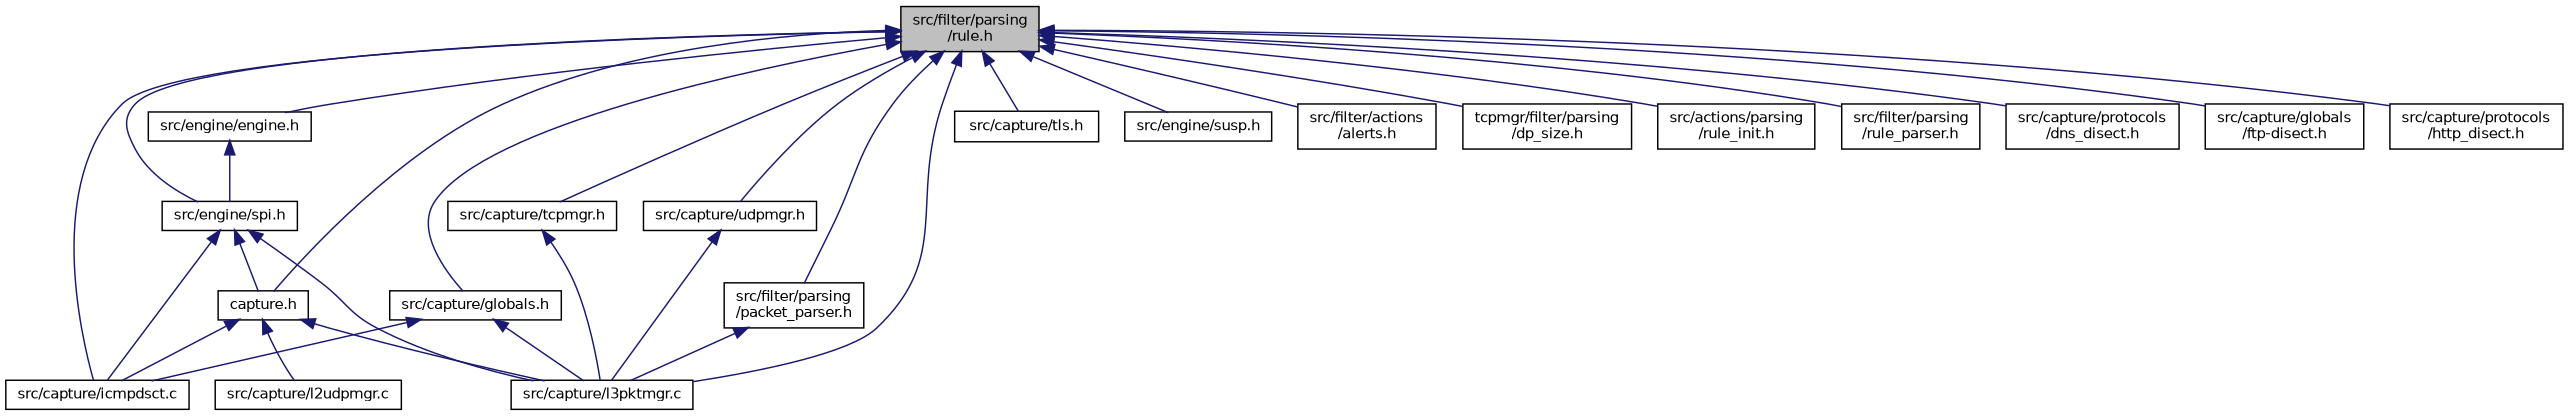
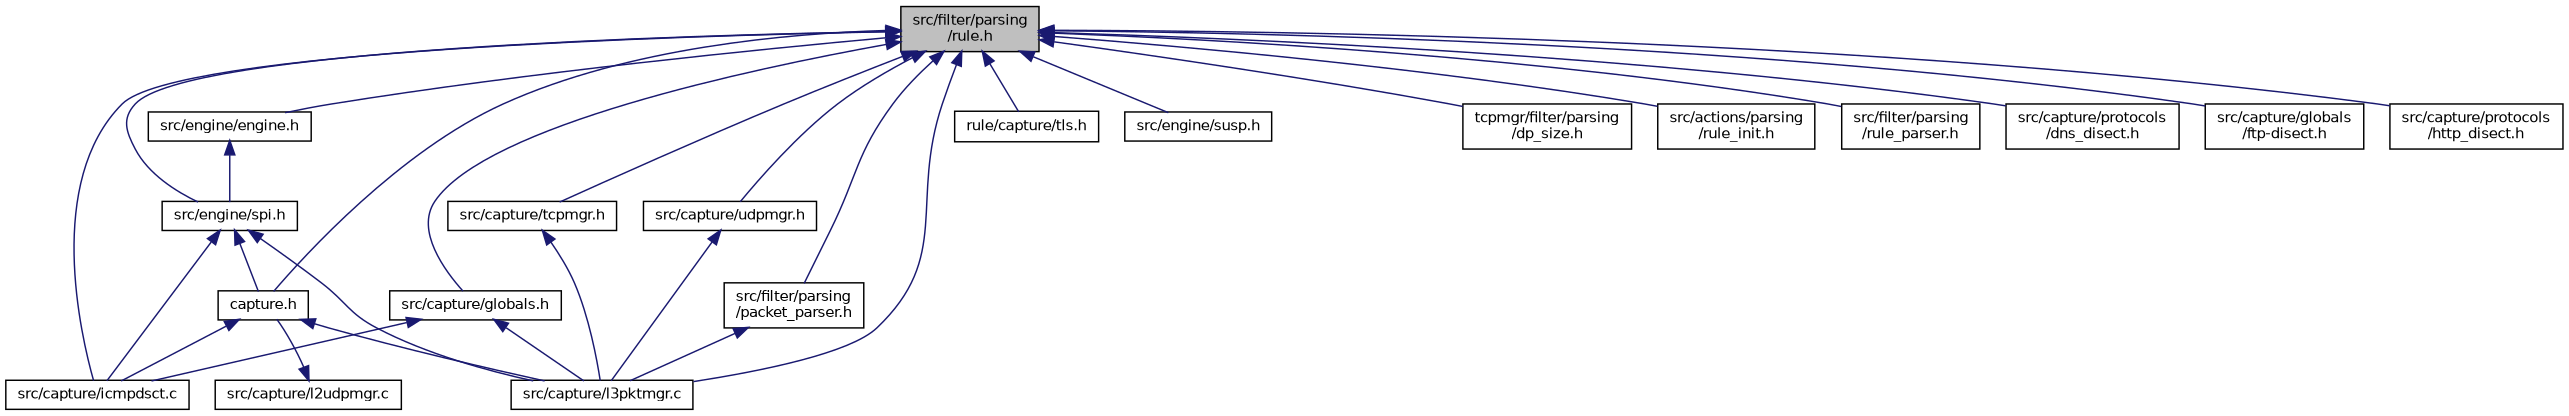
node "src/capture/tls.h": label "src/capture/tls.h" -> "rule/capture/tls.h"
node "src/filter/actions /alerts.h": removed
edge "src/capture/l2udpmgr.c" -> "capture.h": reversed
